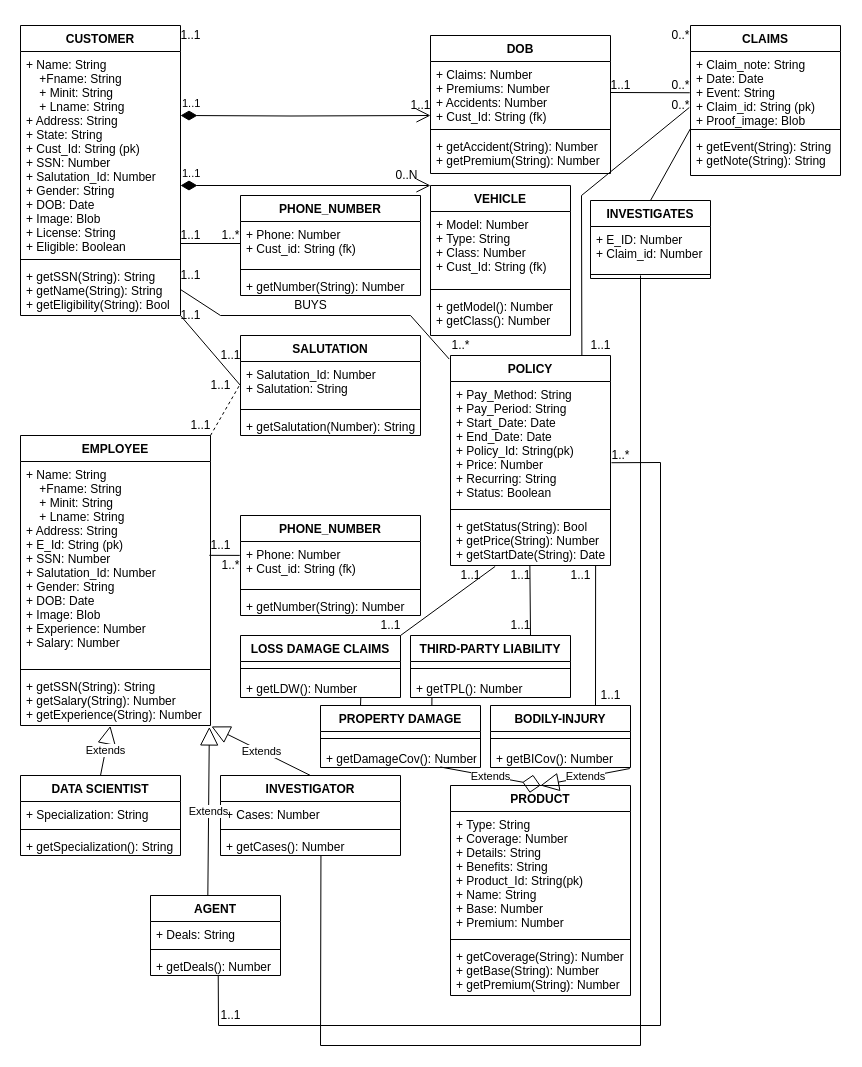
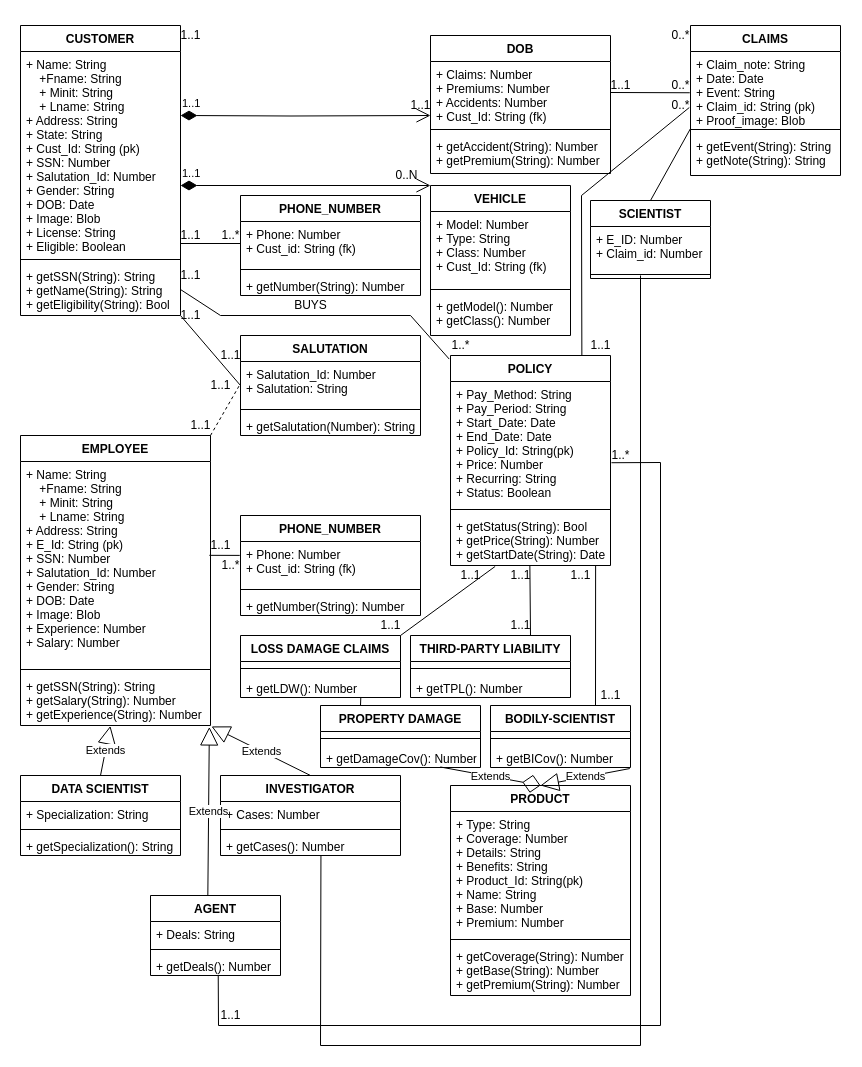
node "INVESTIGATES": label "INVESTIGATES" -> "SCIENTIST"
edge "+ getTPL(): Number" -- "PROPERTY DAMAGE": removed
node "BODILY-INJURY": label "BODILY-INJURY" -> "BODILY-SCIENTIST"
